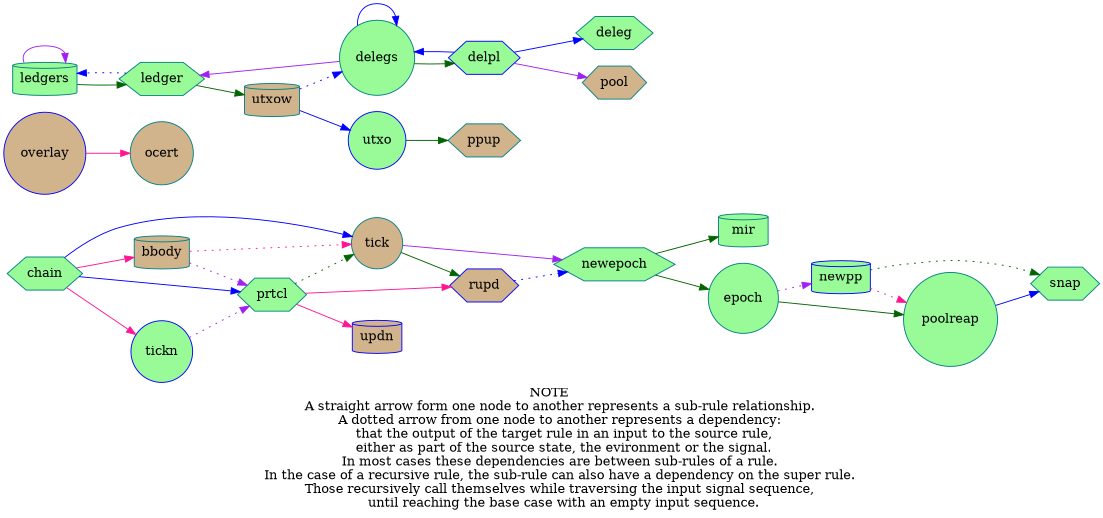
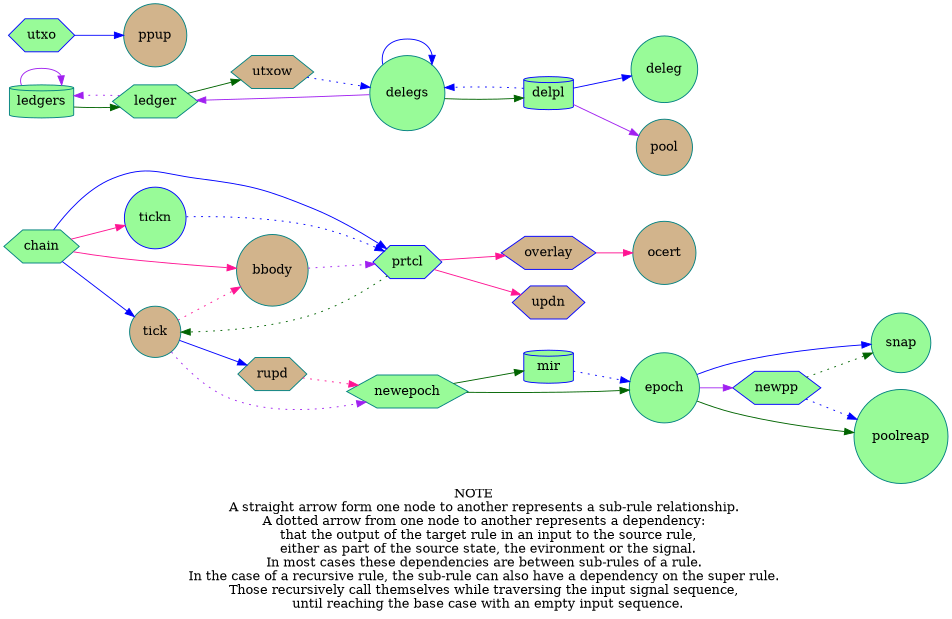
node "deleg": shape hexagon -> circle
edge "delpl" -> "delegs": style solid -> dotted
node "delpl": shape hexagon -> cylinder
edge "ledger" -> "ledgers": color blue -> purple
node "pool": shape hexagon -> circle
node "utxow": shape cylinder -> hexagon
edge "utxow" -> "utxo": removed
node "utxo": shape circle -> hexagon
edge "utxo" -> "ppup": color darkgreen -> blue
node "ppup": shape hexagon -> circle
node "overlay": shape circle -> hexagon
node "mir": color teal -> blue
edge "bbody" -> "tick": reversed
node "bbody": shape cylinder -> circle
edge "tick" -> "newepoch": style solid -> dotted
edge "tick" -> "rupd": color darkgreen -> blue
edge "rupd" -> "newepoch": color blue -> deeppink
node "newpp": shape cylinder -> hexagon
node "snap": shape hexagon -> circle
node "rupd": color blue -> teal
edge "epoch" -> "newpp": style dotted -> solid
edge "prtcl" -> "rupd": now "prtcl" -> "overlay"
edge "newpp" -> "poolreap": color deeppink -> blue
node "prtcl": color teal -> blue
edge "poolreap" -> "snap": now "epoch" -> "snap"
edge "tickn" -> "prtcl": color purple -> blue
node "updn": shape cylinder -> hexagon
edge "mir" -> "epoch": added
